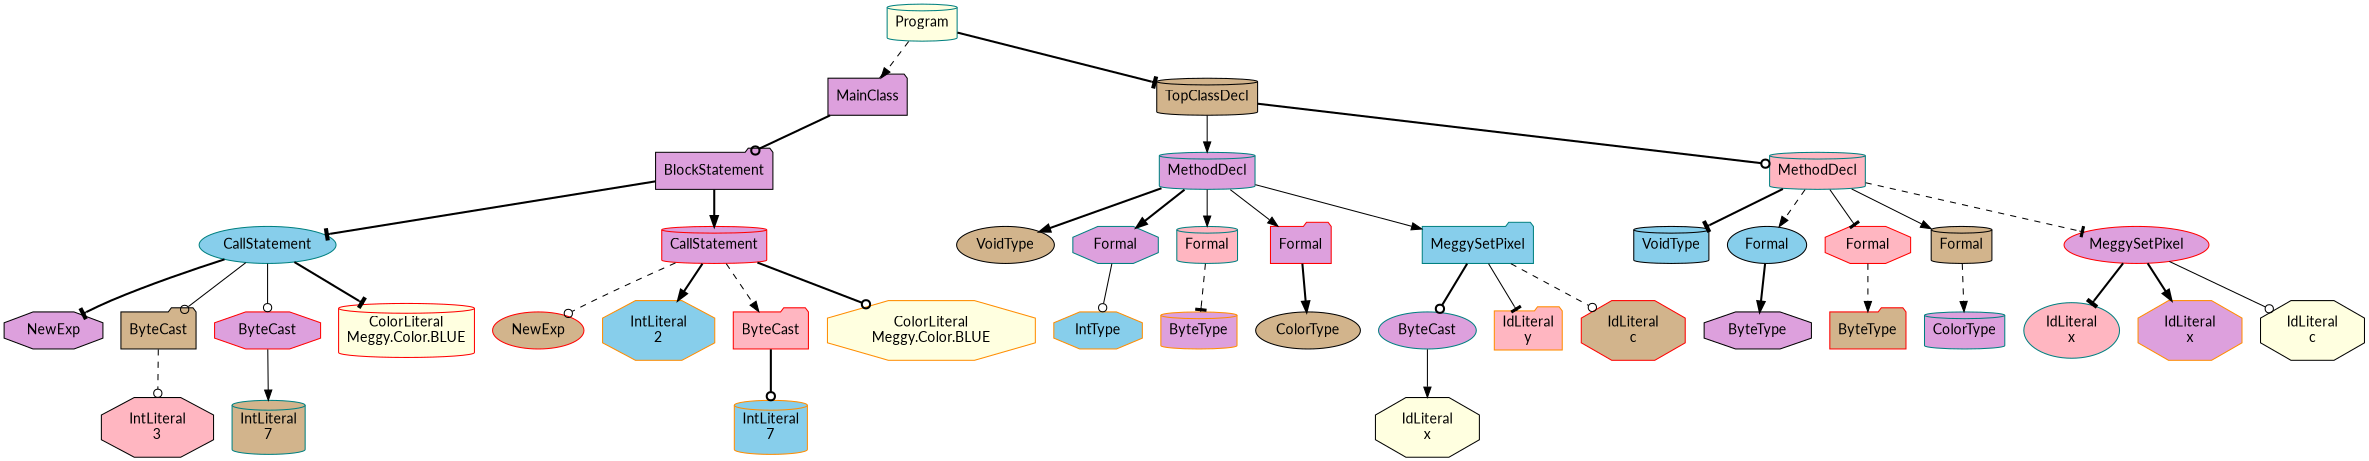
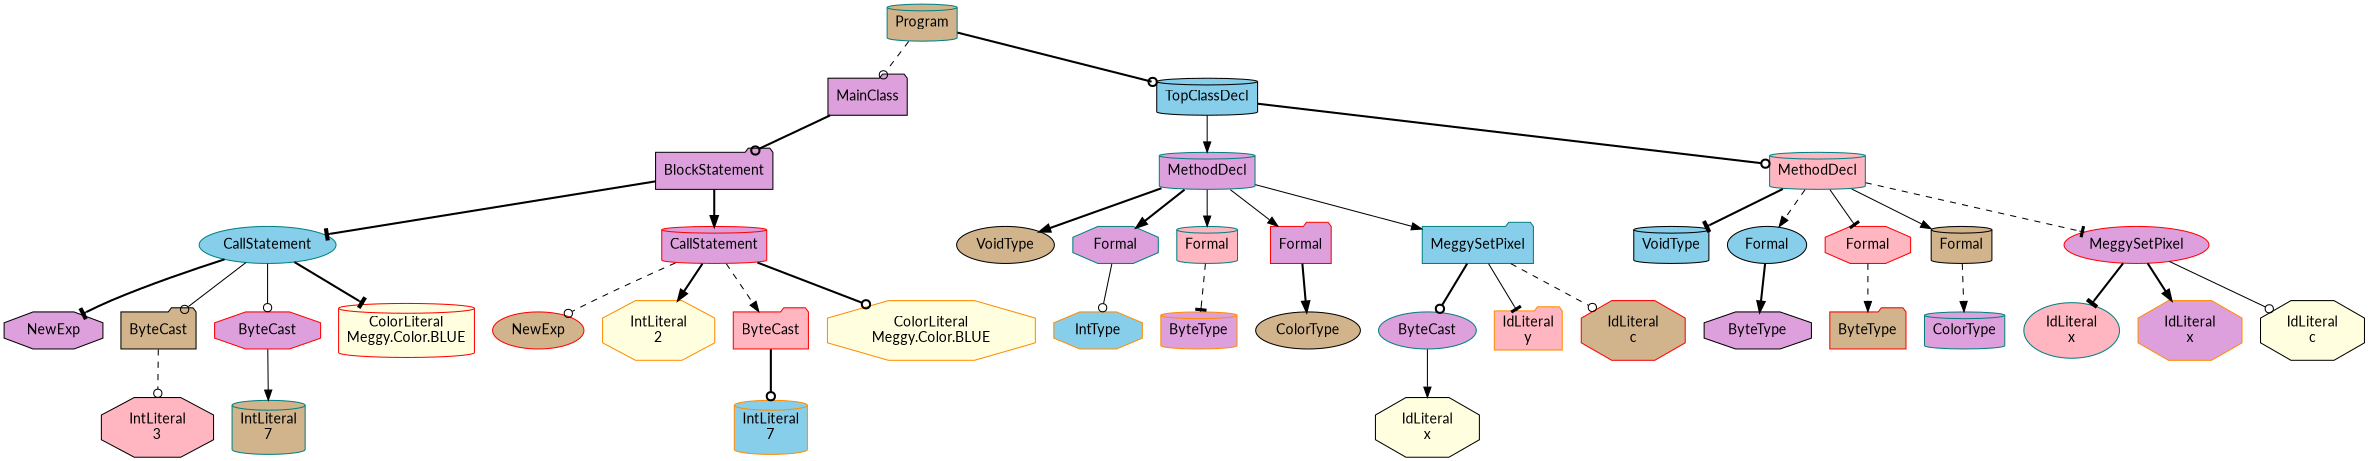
node "Program": fillcolor lightyellow -> tan
edge "Program" -> "MainClass": arrowhead normal -> odot
edge "Program" -> "TopClassDecl": arrowhead tee -> odot
node "TopClassDecl": fillcolor tan -> skyblue
node "IntLiteral 2": fillcolor skyblue -> lightyellow
